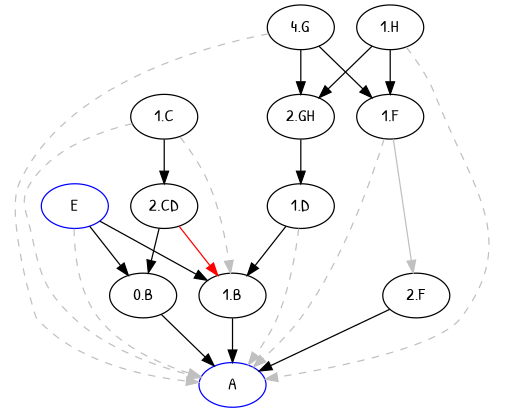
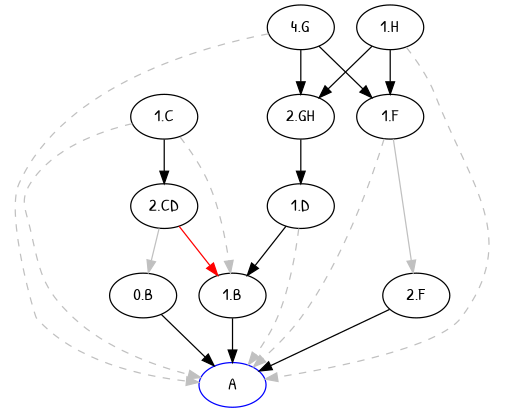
node "E": removed
edge "2.CD" -> "0.B": color black -> grey
